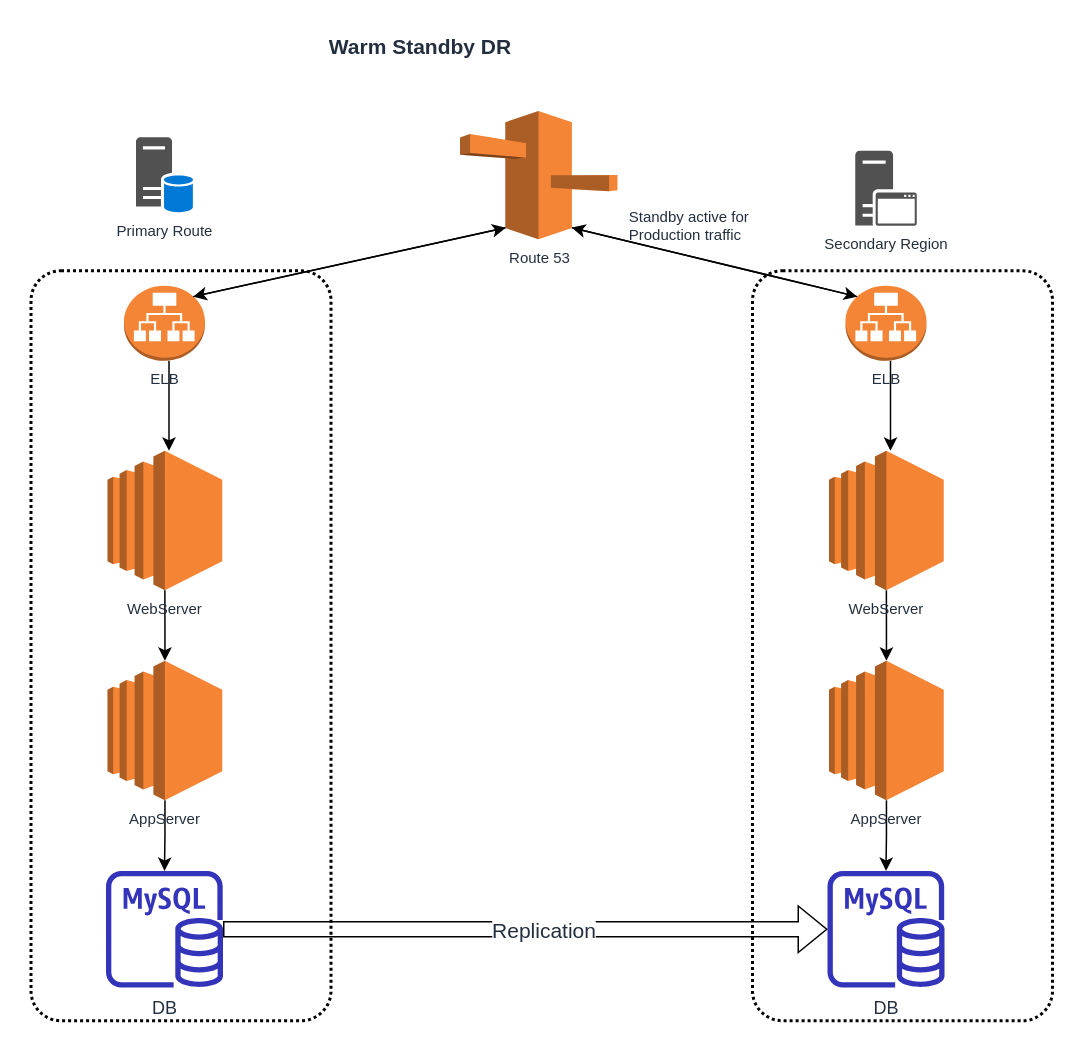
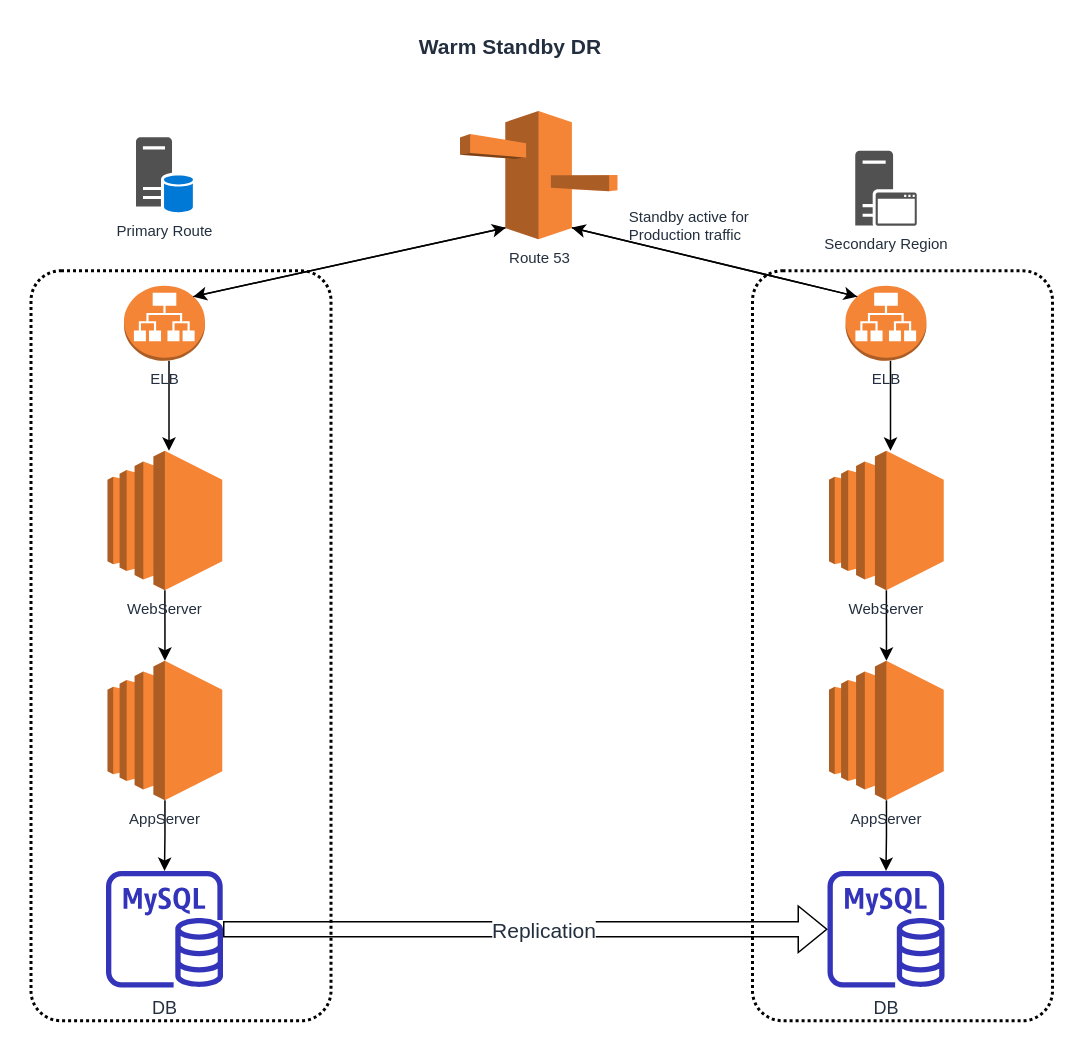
node "Warm Standby DR": moved (431, 46) -> (521, 46)
